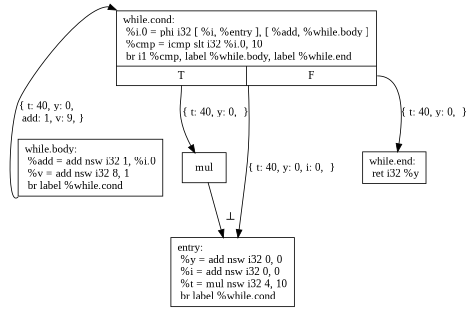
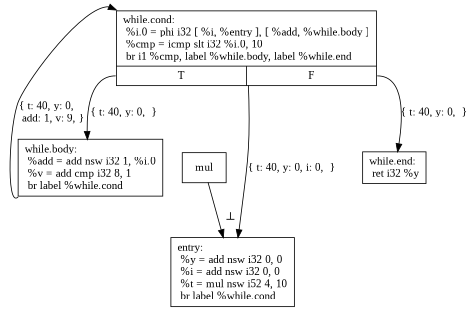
edge "while.cond:" -> "mul": now "while.cond:" -> "while.body:"
node "while.body:": text "%v = add nsw i32 8, 1" -> "%v = add cmp i32 8, 1"
node "entry:": text "%t = mul nsw i32 4, 10" -> "%t = mul nsw i52 4, 10"
